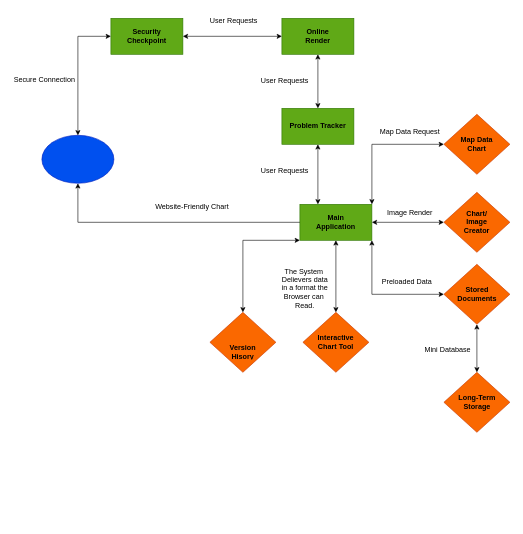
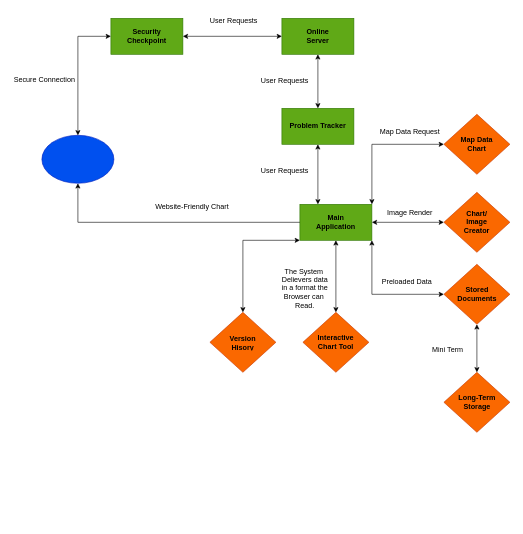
node "Online Render": label "Online Render" -> "Online Server"
node "Mini Database": label "Mini Database" -> "Mini Term"
node "Version Hisory": moved (243, 351) -> (243, 342)
